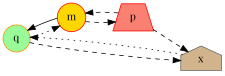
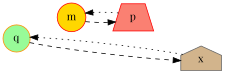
edge "p" -> "m": style dashed -> dotted
edge "m" -> "q": removed
edge "q" -> "m": removed
edge "p" -> "x": removed
